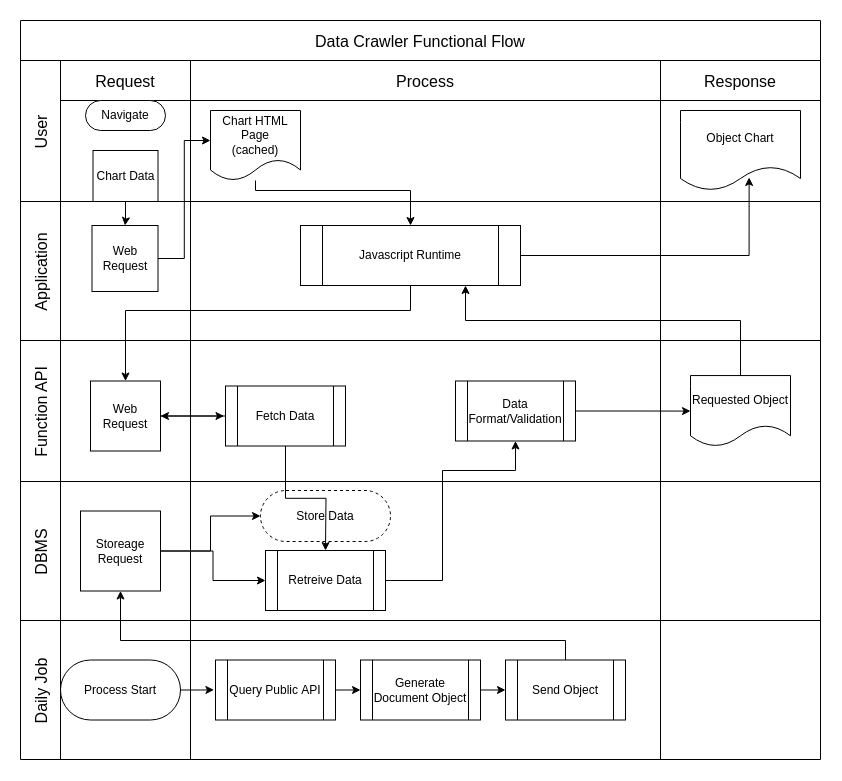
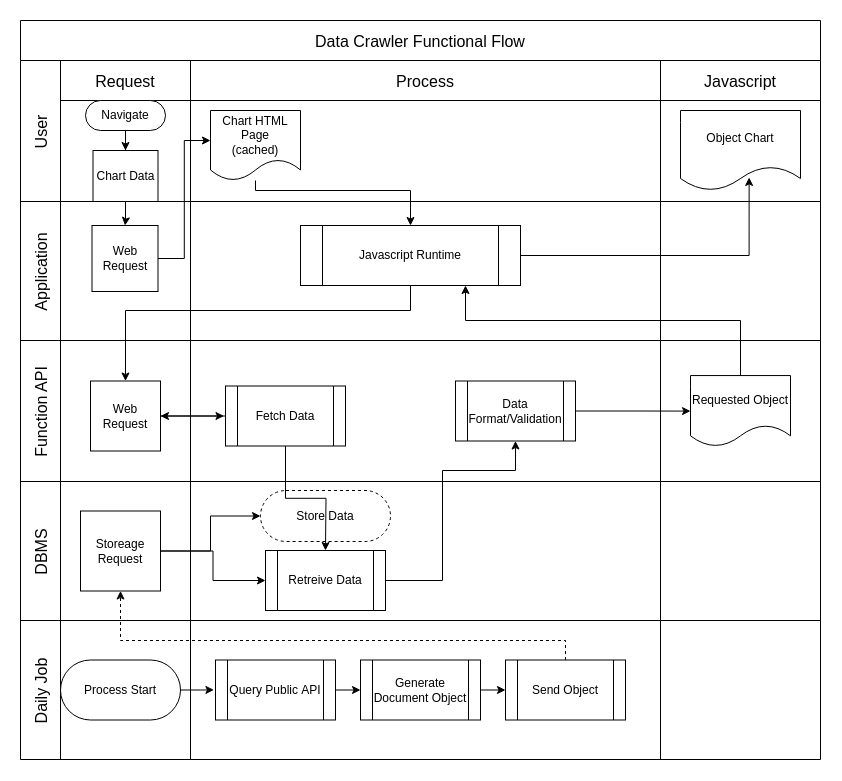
node "Response": label "Response" -> "Javascript"
edge "Navigate" -> "Chart Data": added
edge "Send Object" -> "Storeage Request": style solid -> dashed
